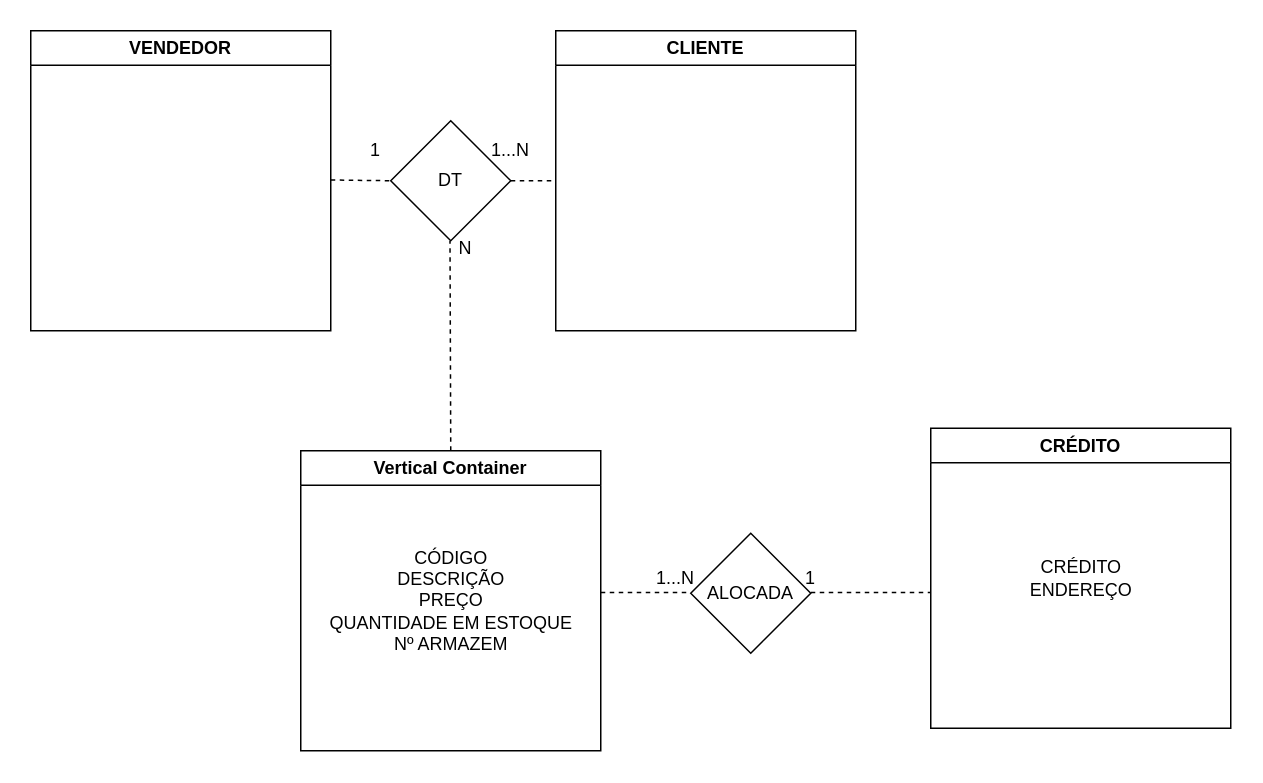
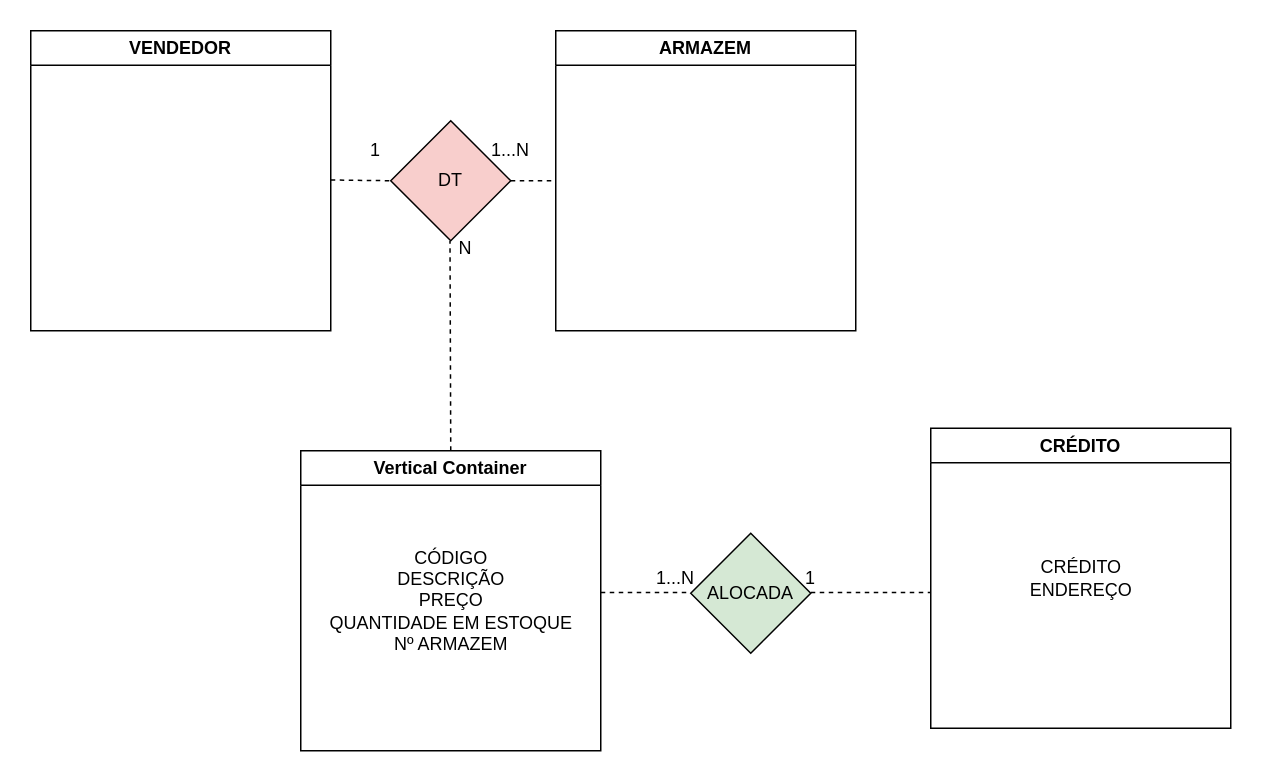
node "CLIENTE": label "CLIENTE" -> "ARMAZEM"
node "DT": fillcolor #ffffff -> #f8cecc
node "ALOCADA": fillcolor #ffffff -> #d5e8d4
